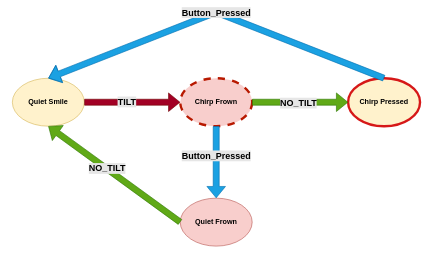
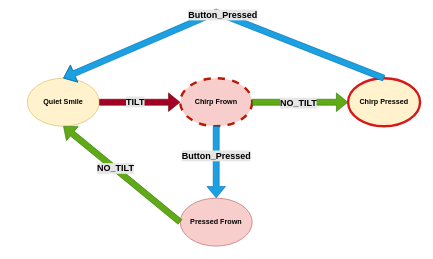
node "Quiet Smile": moved (48, 102) -> (63, 102)
node "Quiet Frown": label "Quiet Frown" -> "Pressed Frown"
